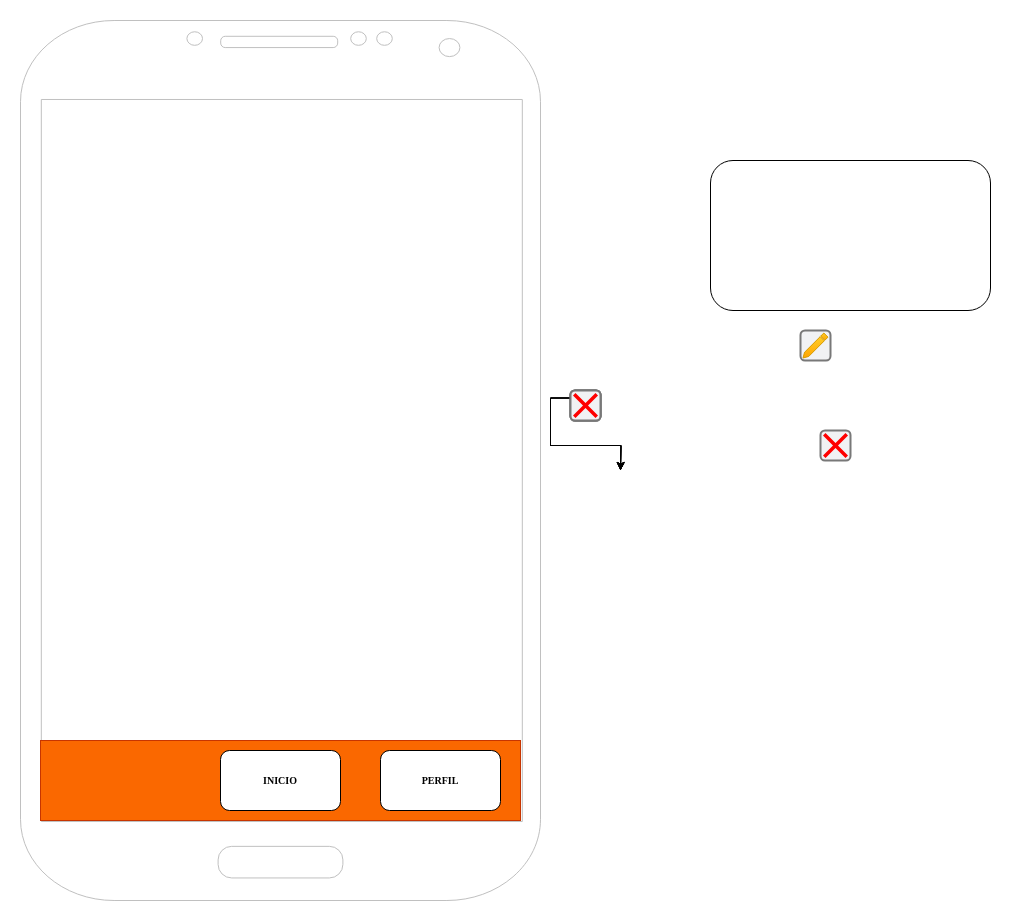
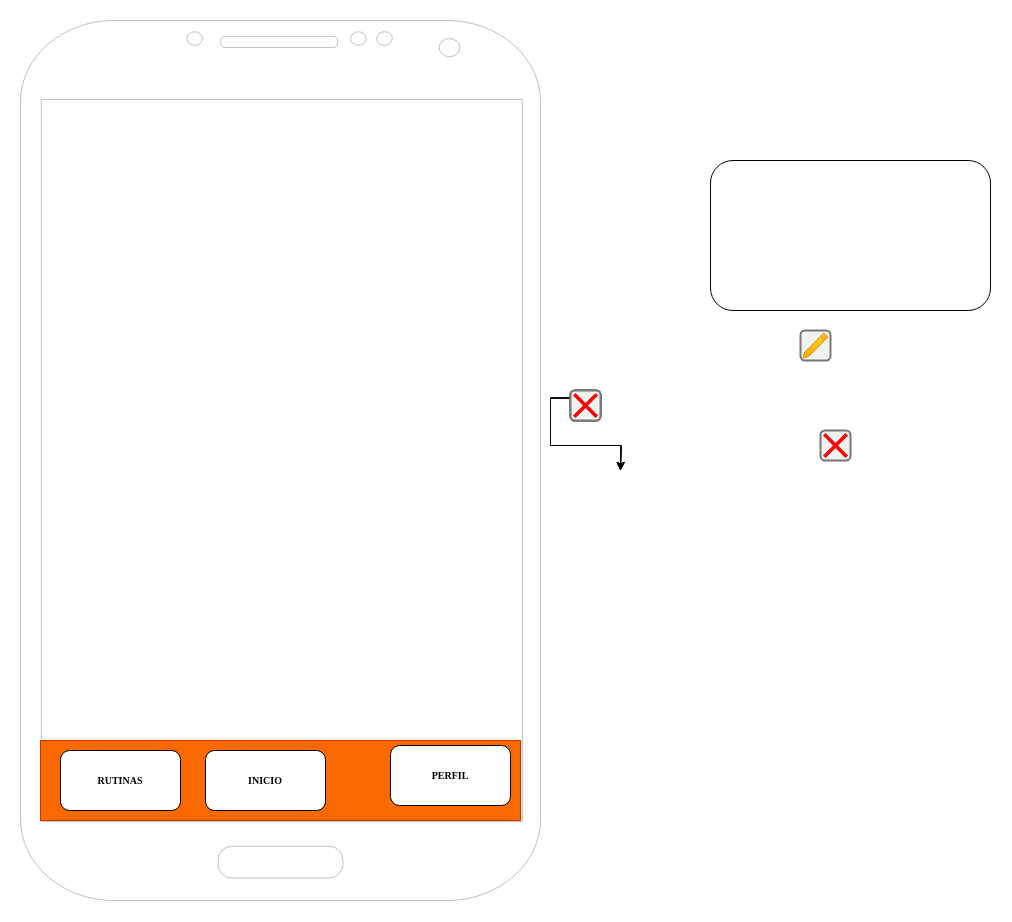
node "RUTINAS": added
node "INICIO": moved (281, 781) -> (266, 781)
node "PERFIL": moved (441, 781) -> (451, 776)
